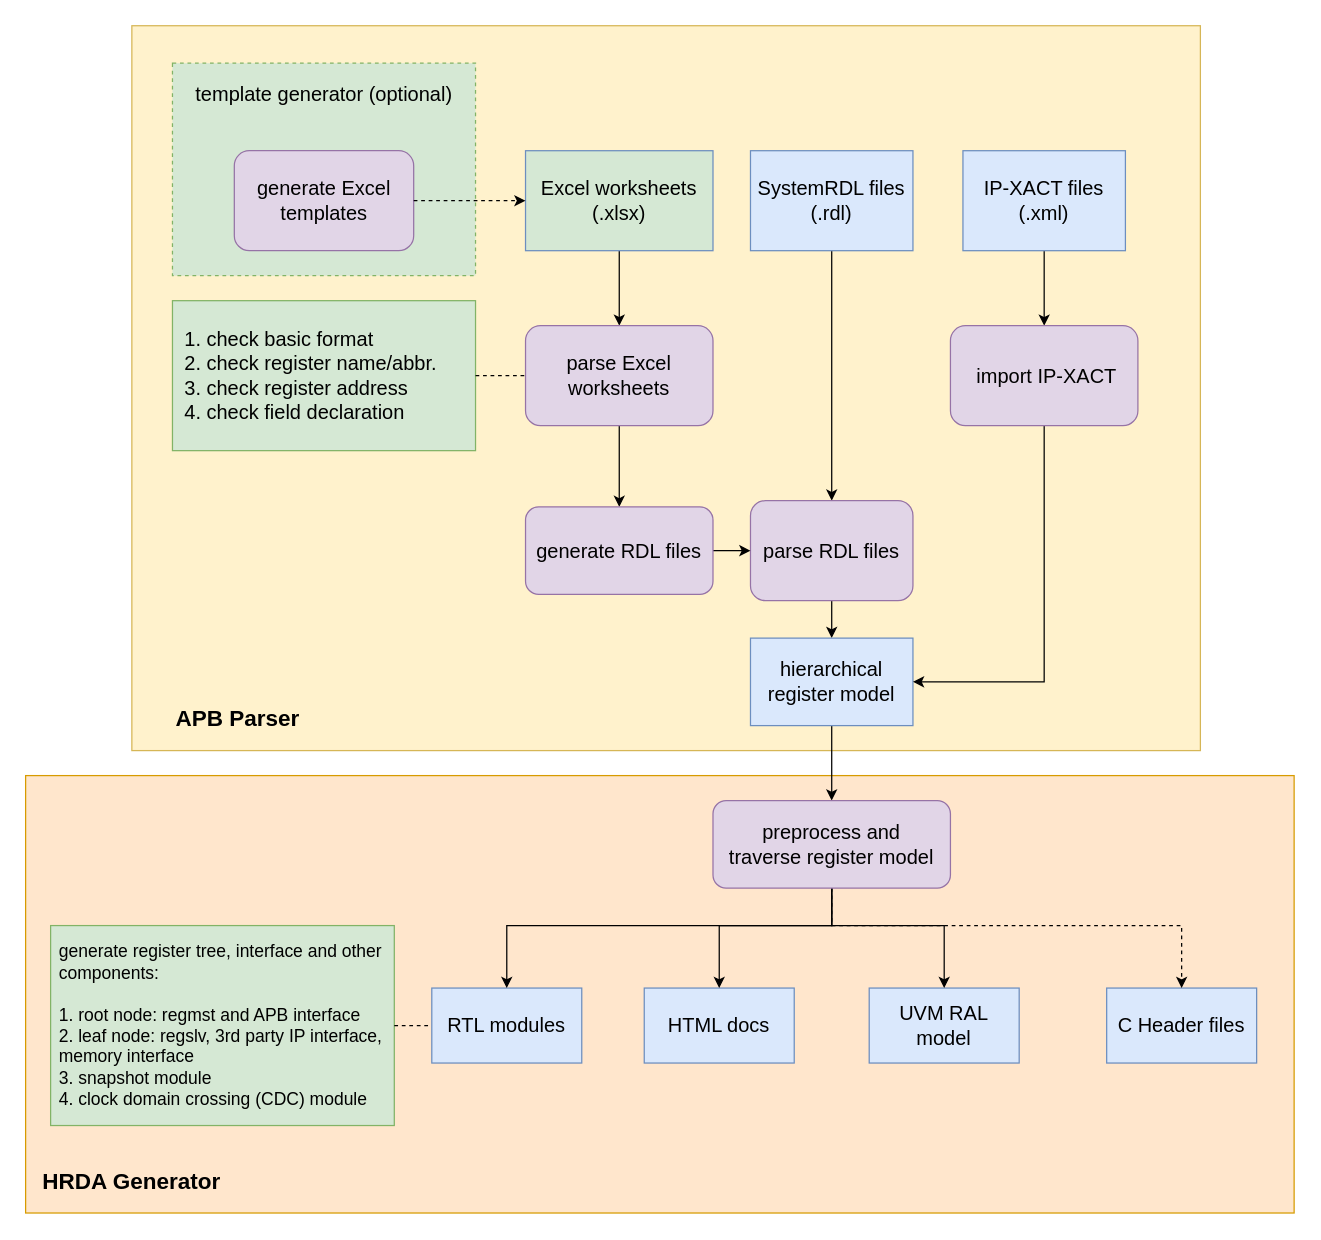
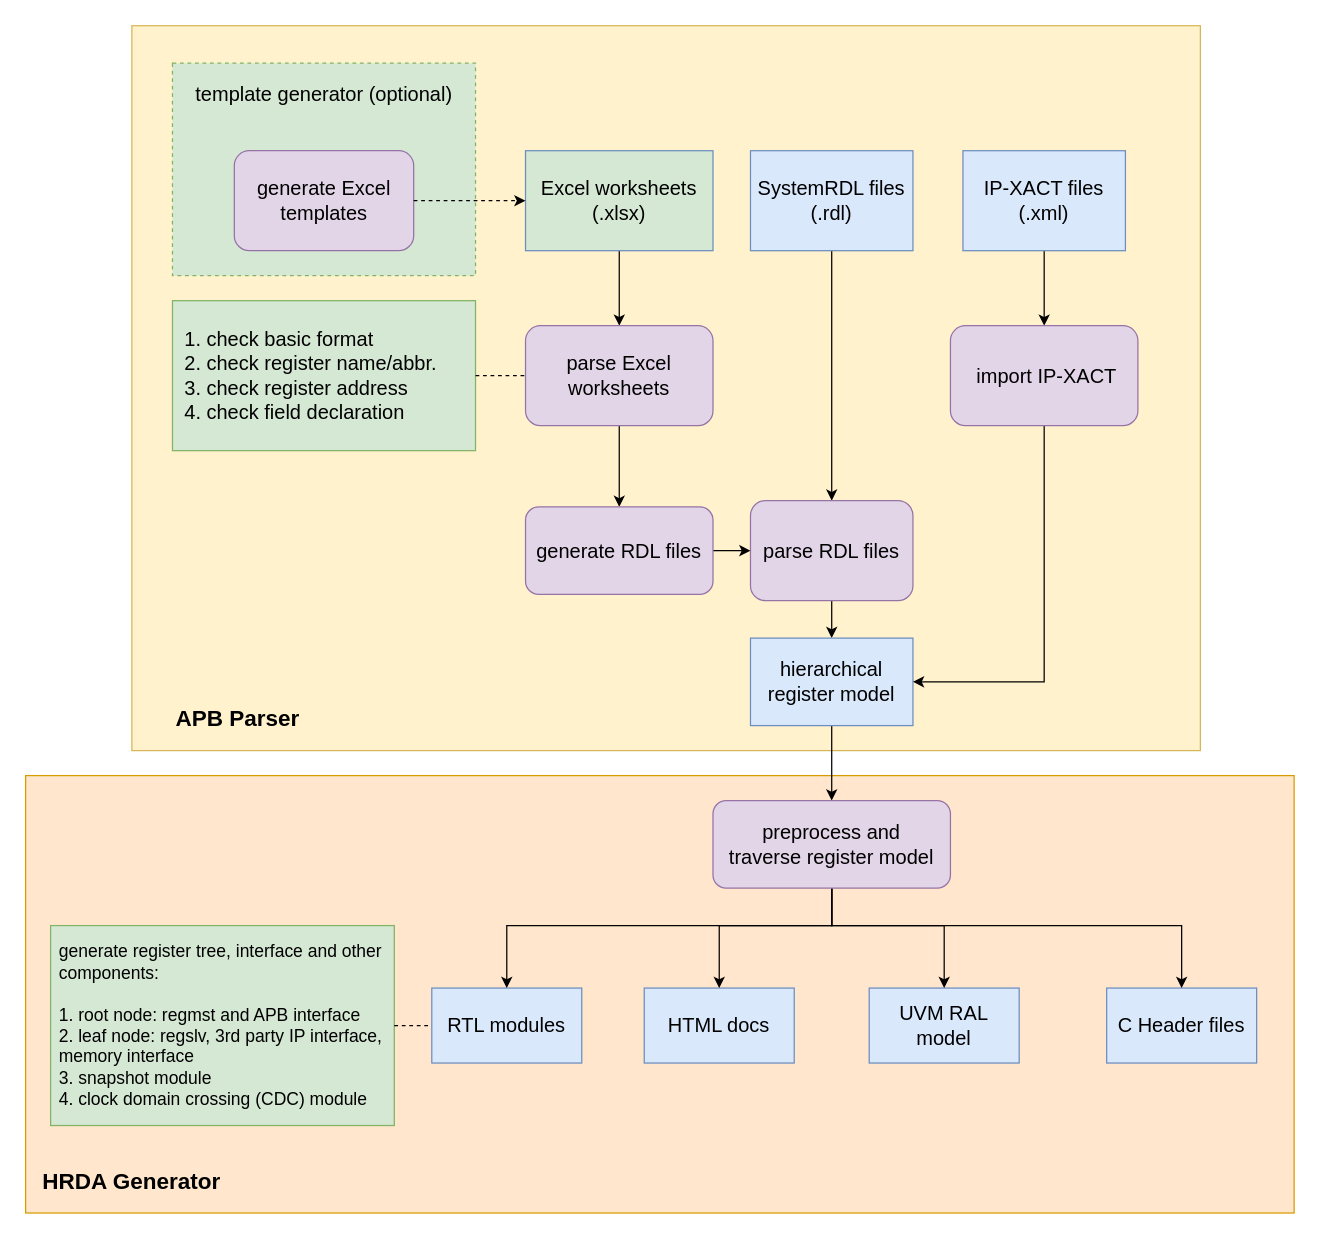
edge "preprocess and traverse register model" -> "C Header files": style dashed -> solid
